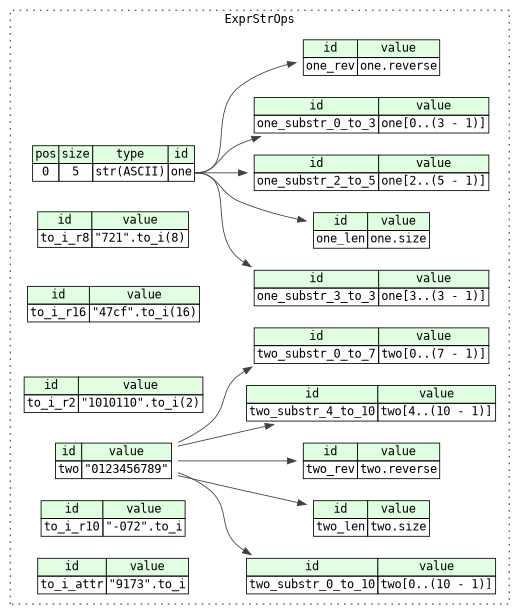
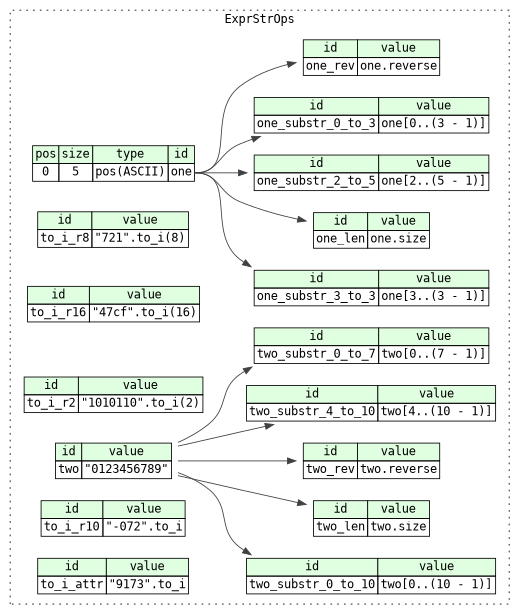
node "pos": text "str(ASCII)" -> "pos(ASCII)"
